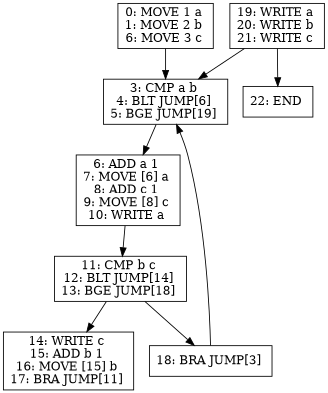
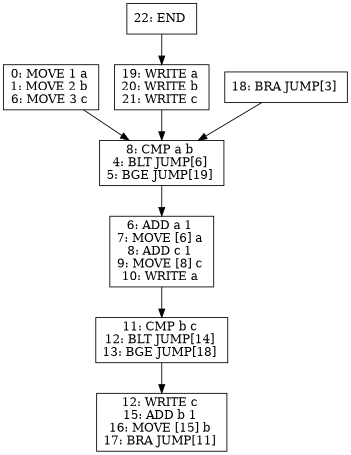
edge "19: WRITE a 20: WRITE b 21: WRITE c" -> "22: END": reversed
node "3: CMP a b 4: BLT JUMP[6] 5: BGE JUMP[19]": label "3: CMP a b 4: BLT JUMP[6] 5: BGE JUMP[19]" -> "8: CMP a b 4: BLT JUMP[6] 5: BGE JUMP[19]"
edge "11: CMP b c 12: BLT JUMP[14] 13: BGE JUMP[18]" -> "18: BRA JUMP[3]": removed
node "14: WRITE c 15: ADD b 1 16: MOVE [15] b 17: BRA JUMP[11]": label "14: WRITE c 15: ADD b 1 16: MOVE [15] b 17: BRA JUMP[11]" -> "12: WRITE c 15: ADD b 1 16: MOVE [15] b 17: BRA JUMP[11]"
